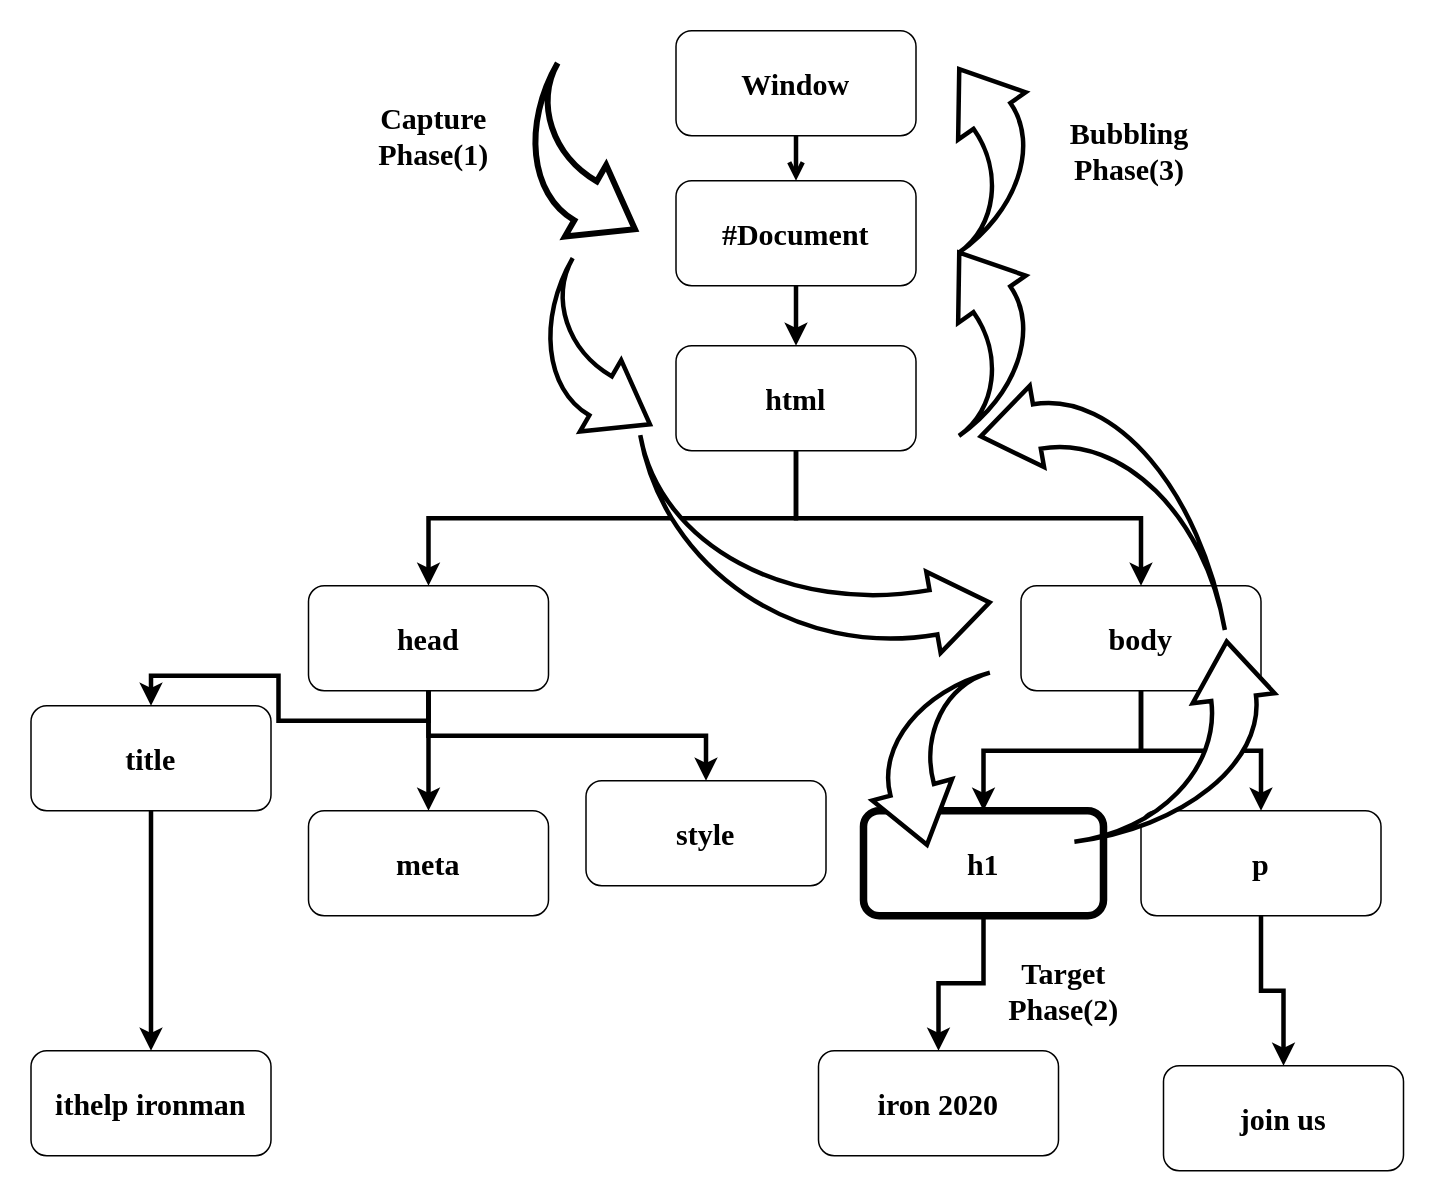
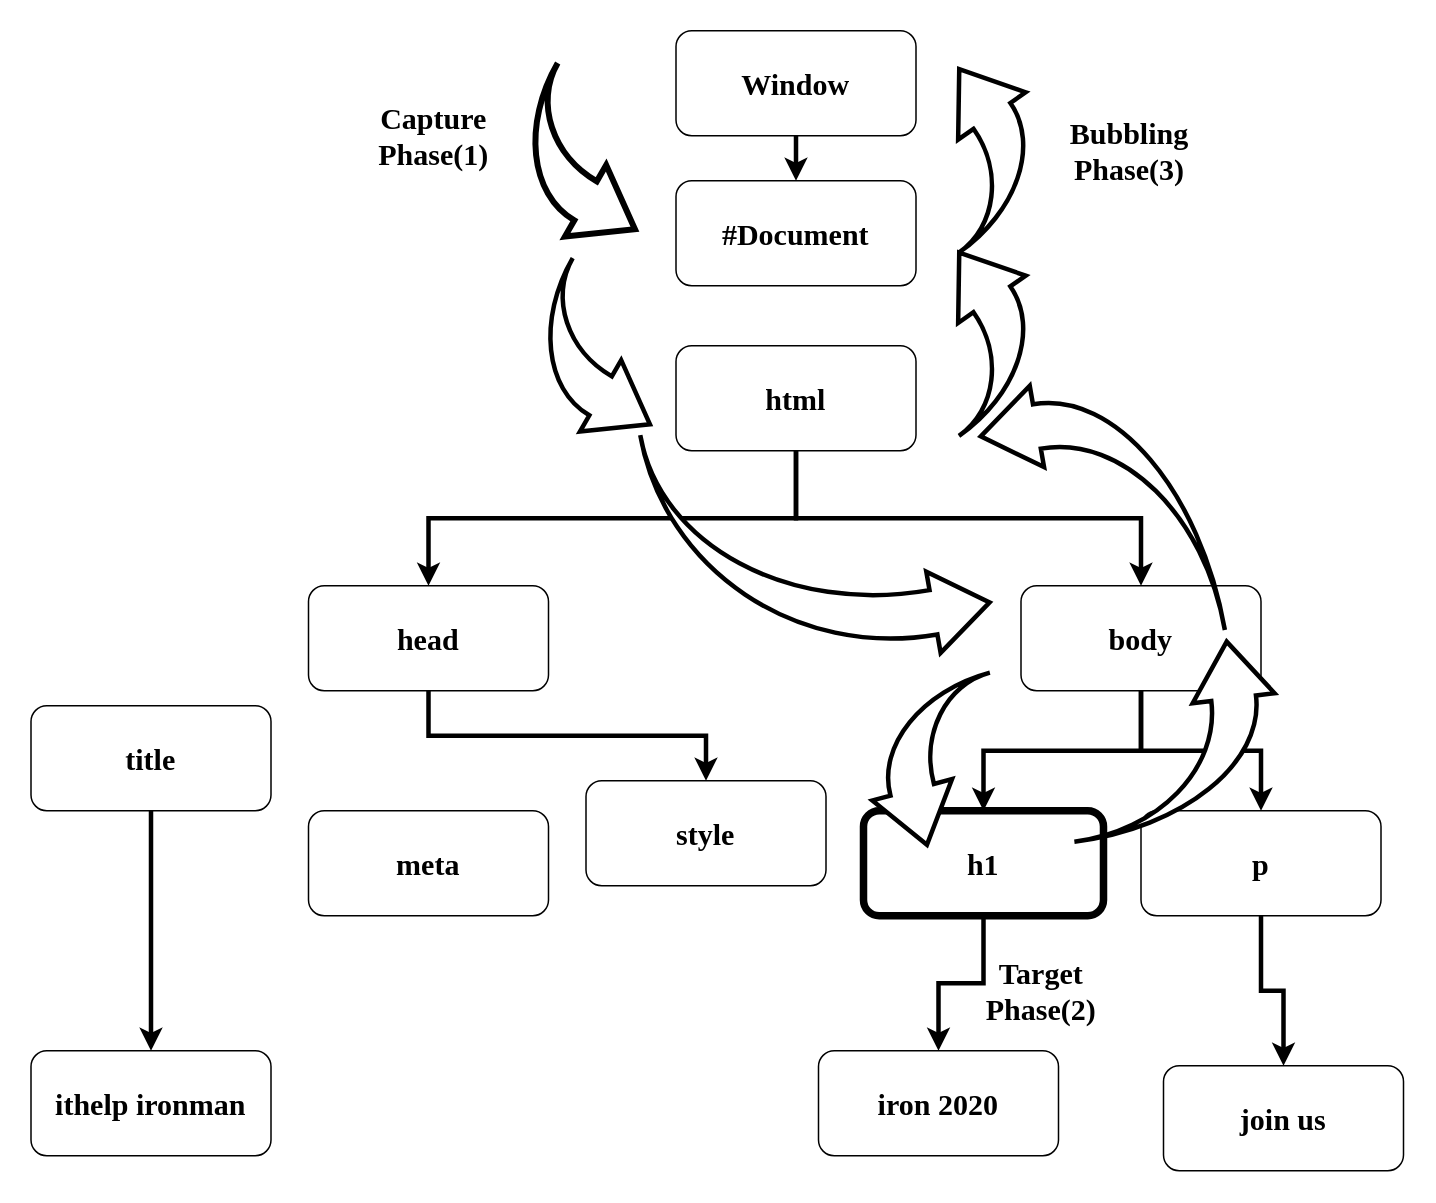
edge "Window" -> "#Document": arrowhead open -> classic
edge "#Document" -> "html": removed
edge "head" -> "title": removed
edge "head" -> "meta": removed
node "Target Phase(2)": moved (1073, 983) -> (1051, 983)
